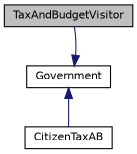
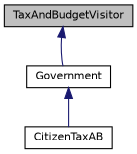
edge "TaxAndBudgetVisitor" -> "Government": reversed
